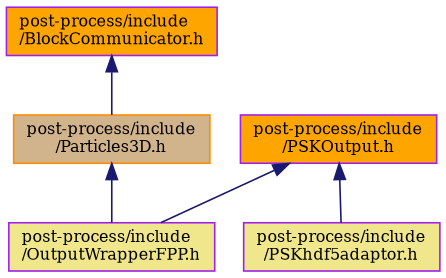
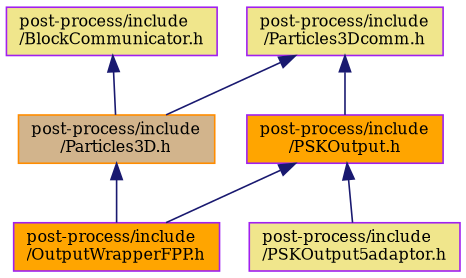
node "post-process/include /BlockCommunicator.h": fillcolor orange -> khaki
node "post-process/include /Particles3Dcomm.h": added
node "post-process/include /OutputWrapperFPP.h": fillcolor khaki -> orange
node "post-process/include /PSKhdf5adaptor.h": label "post-process/include /PSKhdf5adaptor.h" -> "post-process/include /PSKOutput5adaptor.h"
